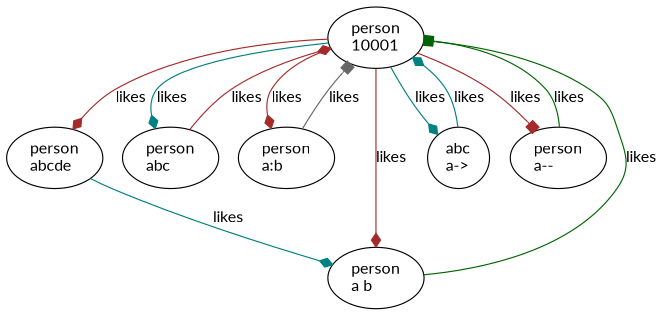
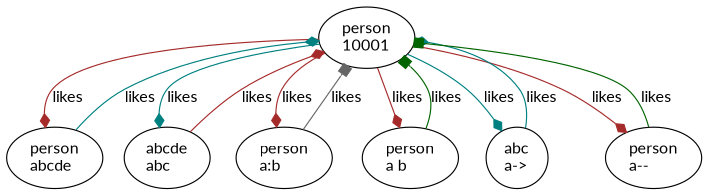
edge "person 10001" -> "person a--": arrowhead box -> diamond
node "person abc": label "person abc" -> "abcde abc"
edge "person abcde" -> "person a b": now "person abcde" -> "person 10001"
